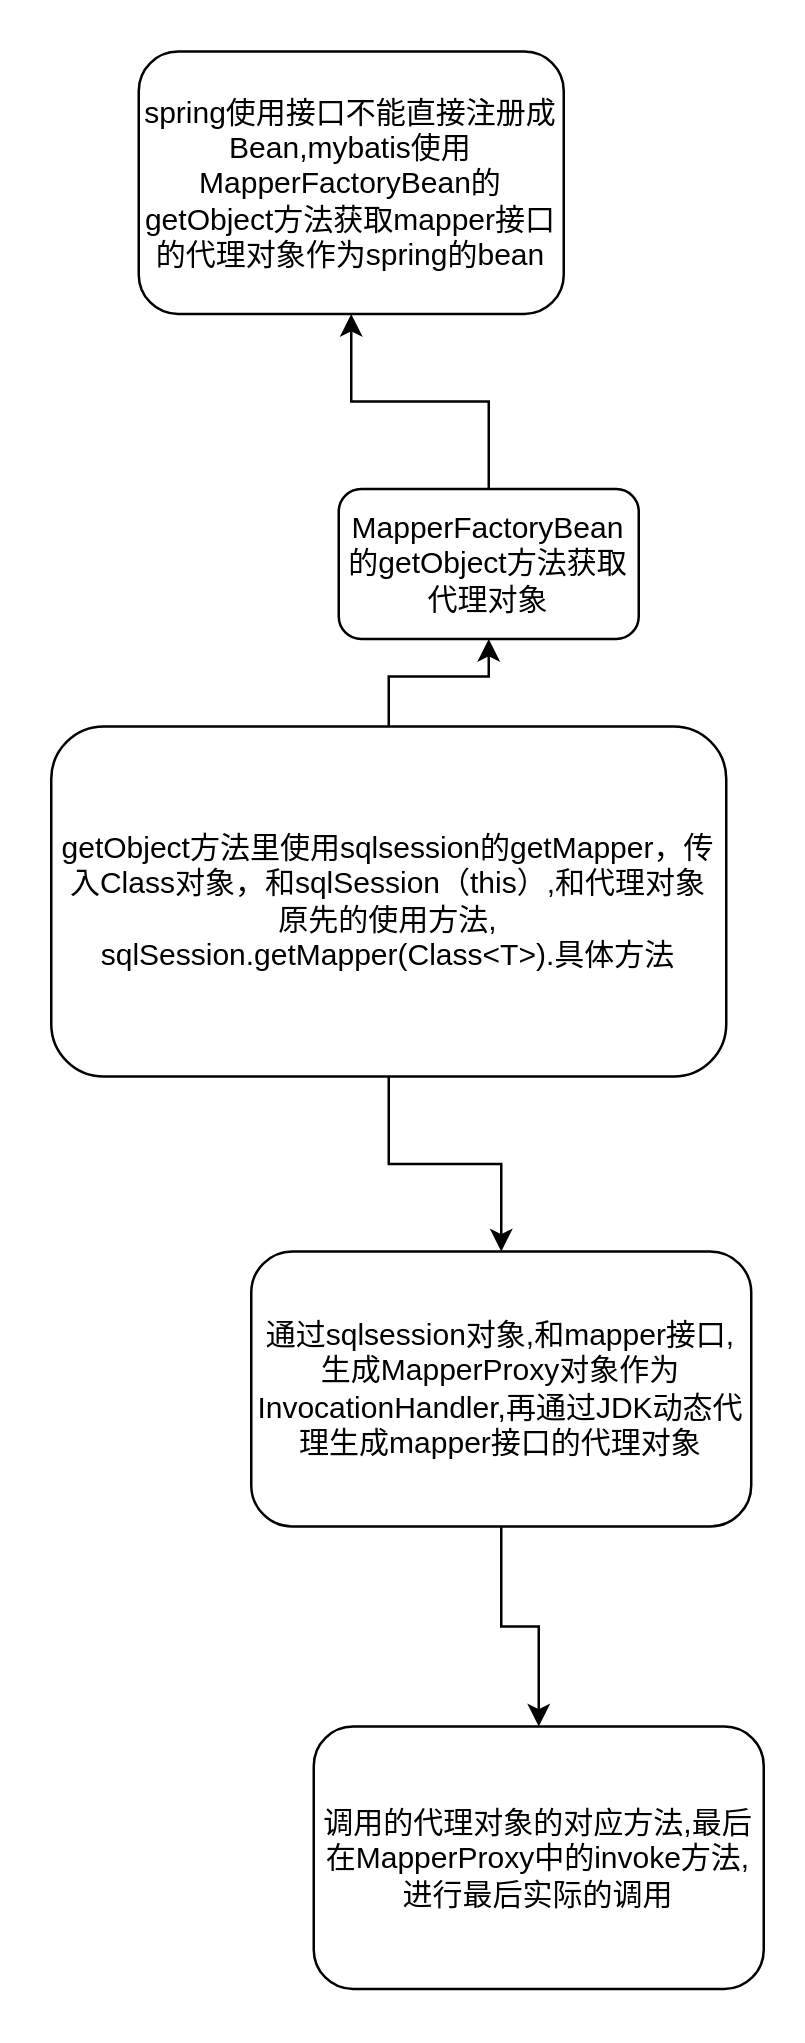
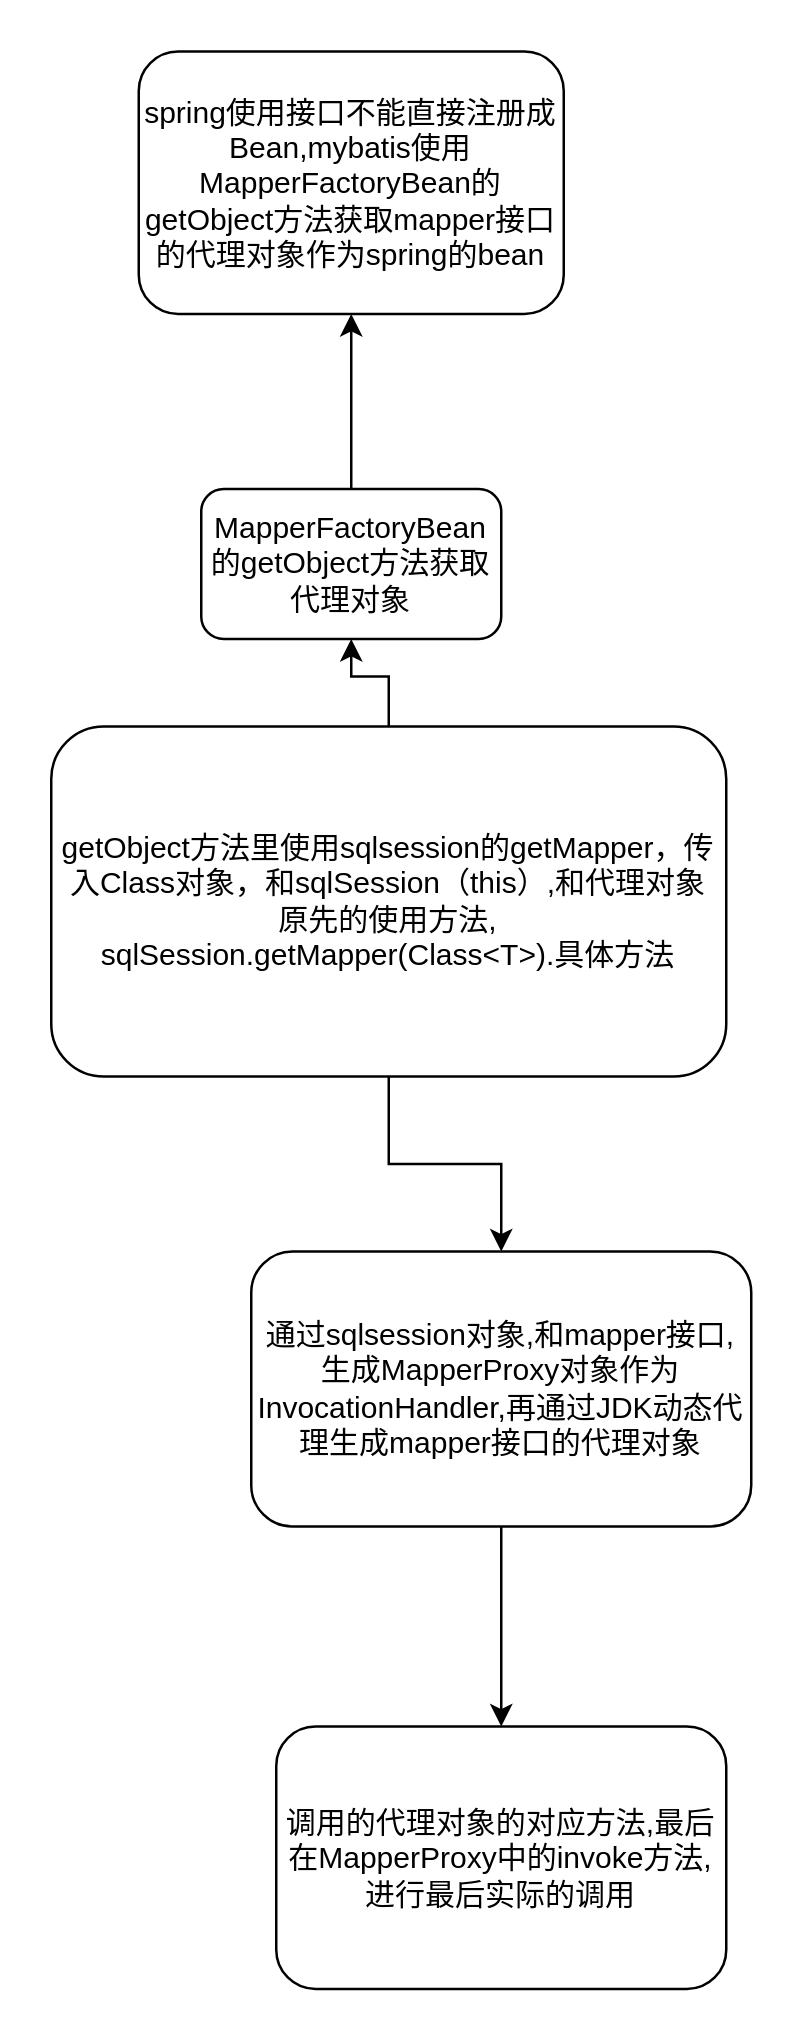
node "MapperFactoryBean的getObject方法获取代理对象": moved (489, 564) -> (351, 564)
node "调用的代理对象的对应方法,最后在MapperProxy中的invoke方法,进行最后实际的调用": moved (539, 1858) -> (501, 1858)
